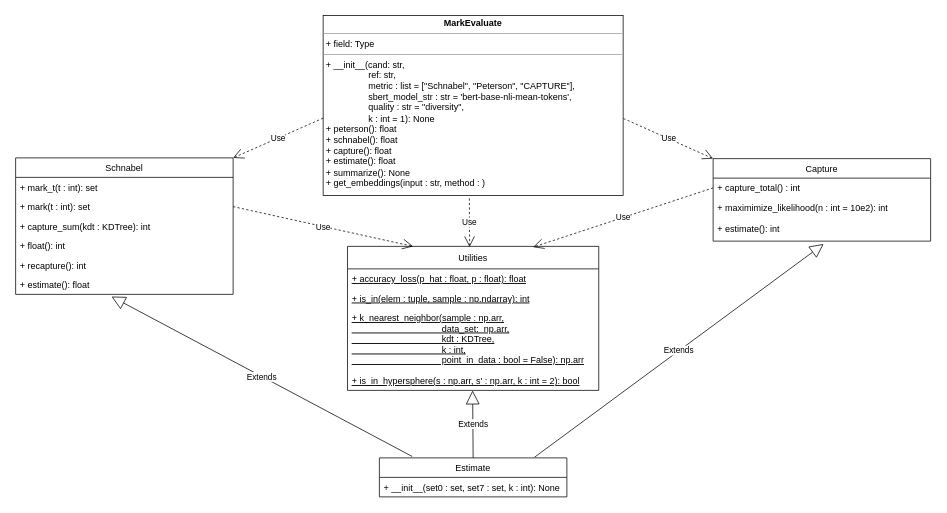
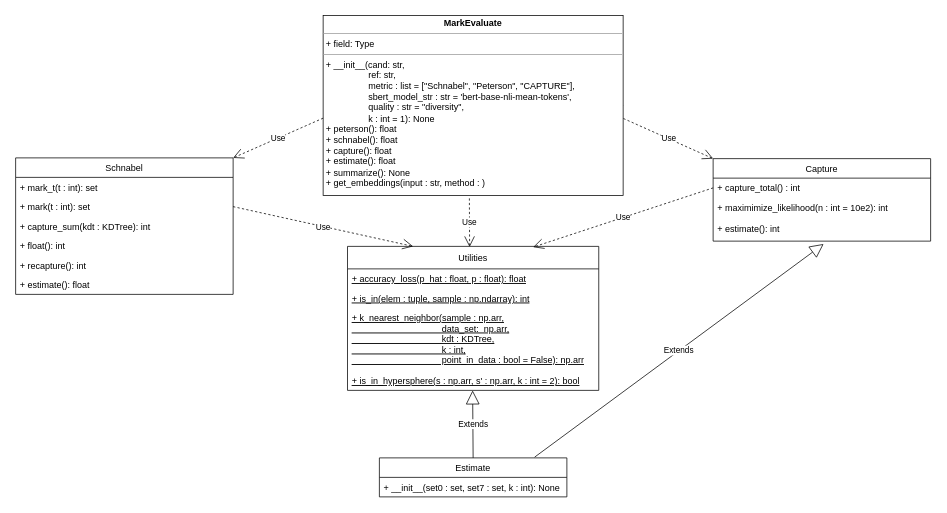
edge "Estimate" -> "+ estimate(): float": removed, label "Extends"
